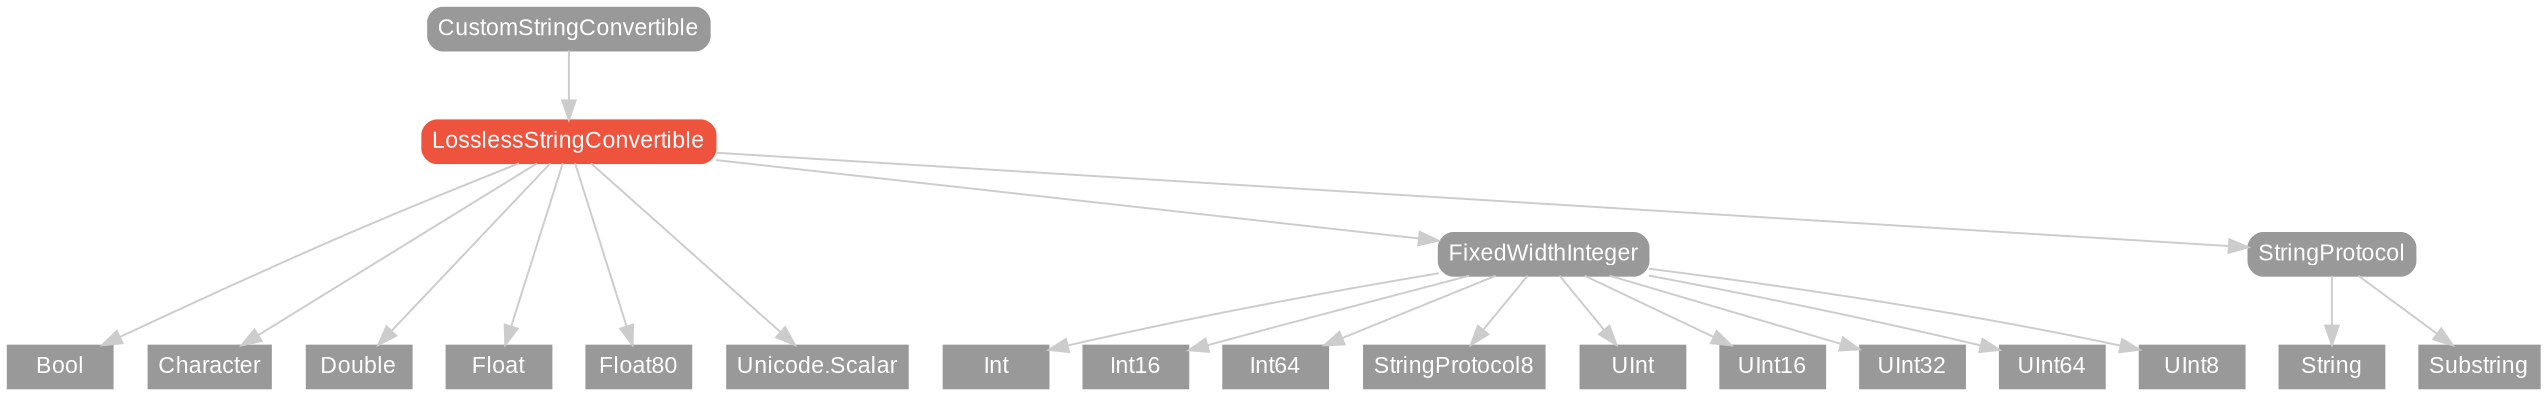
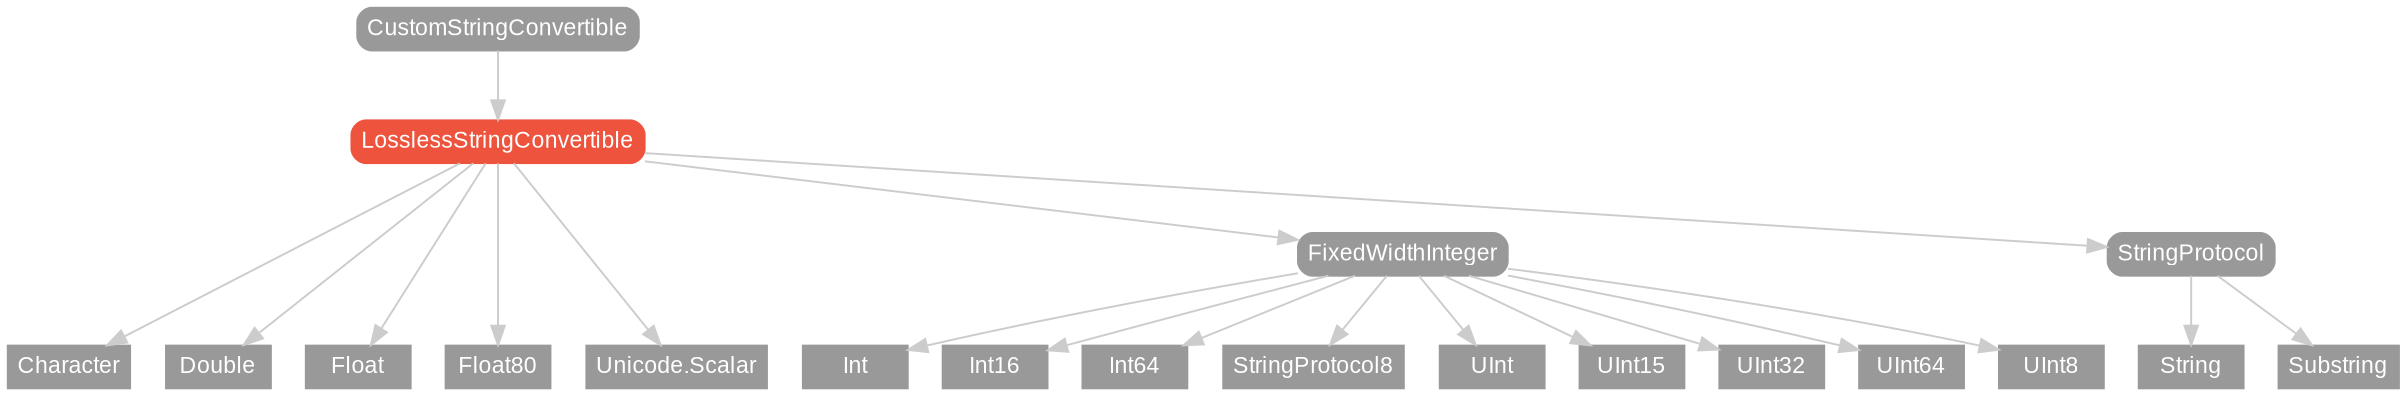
node "Bool": removed
node "UInt16": label "UInt16" -> "UInt15"
